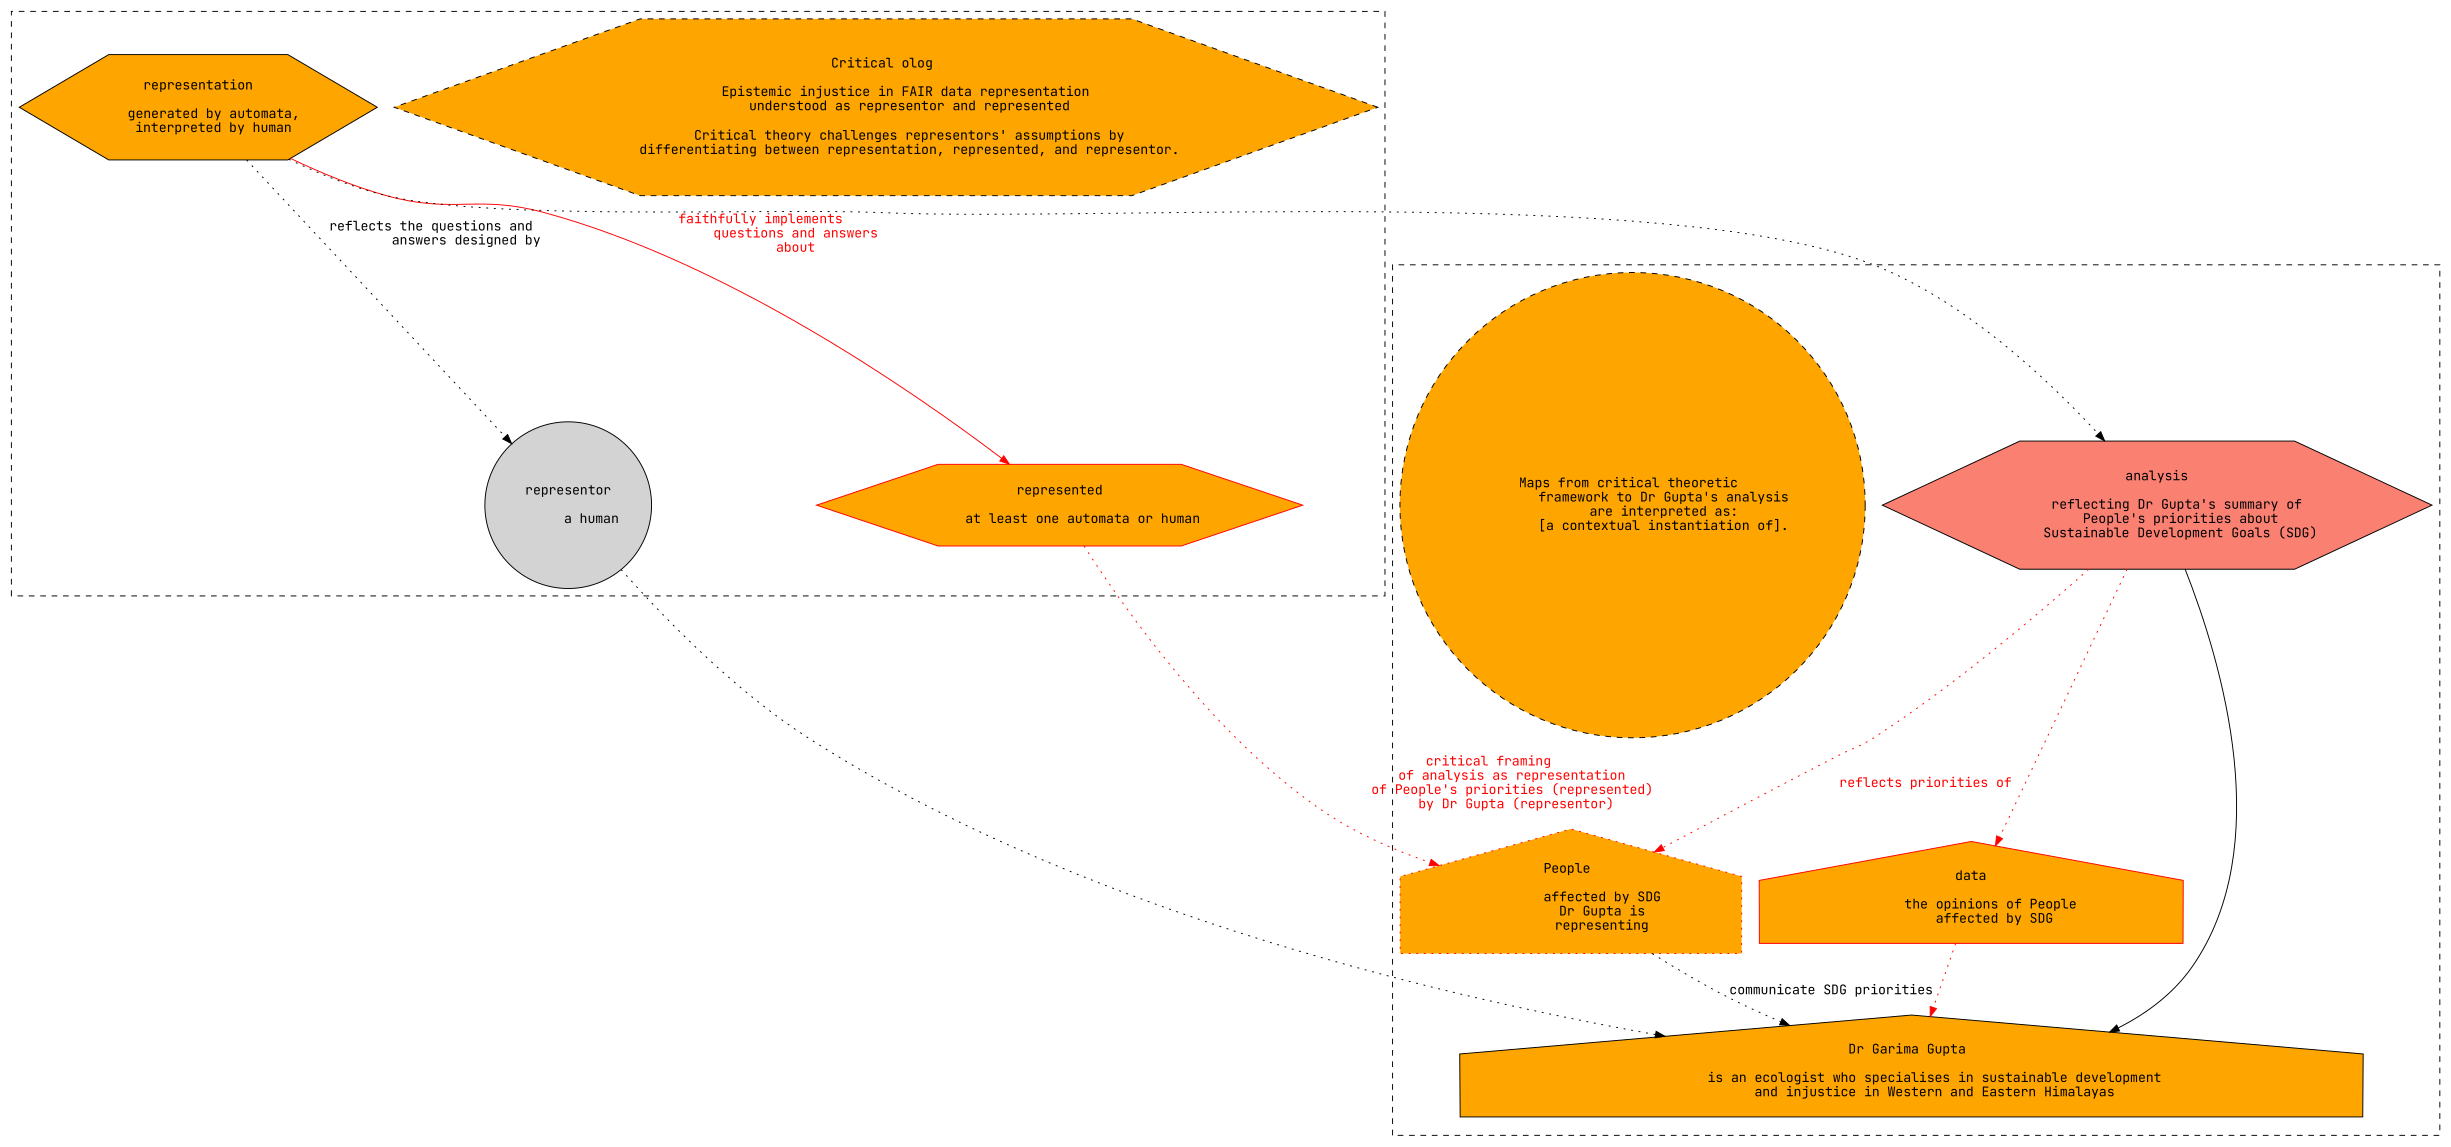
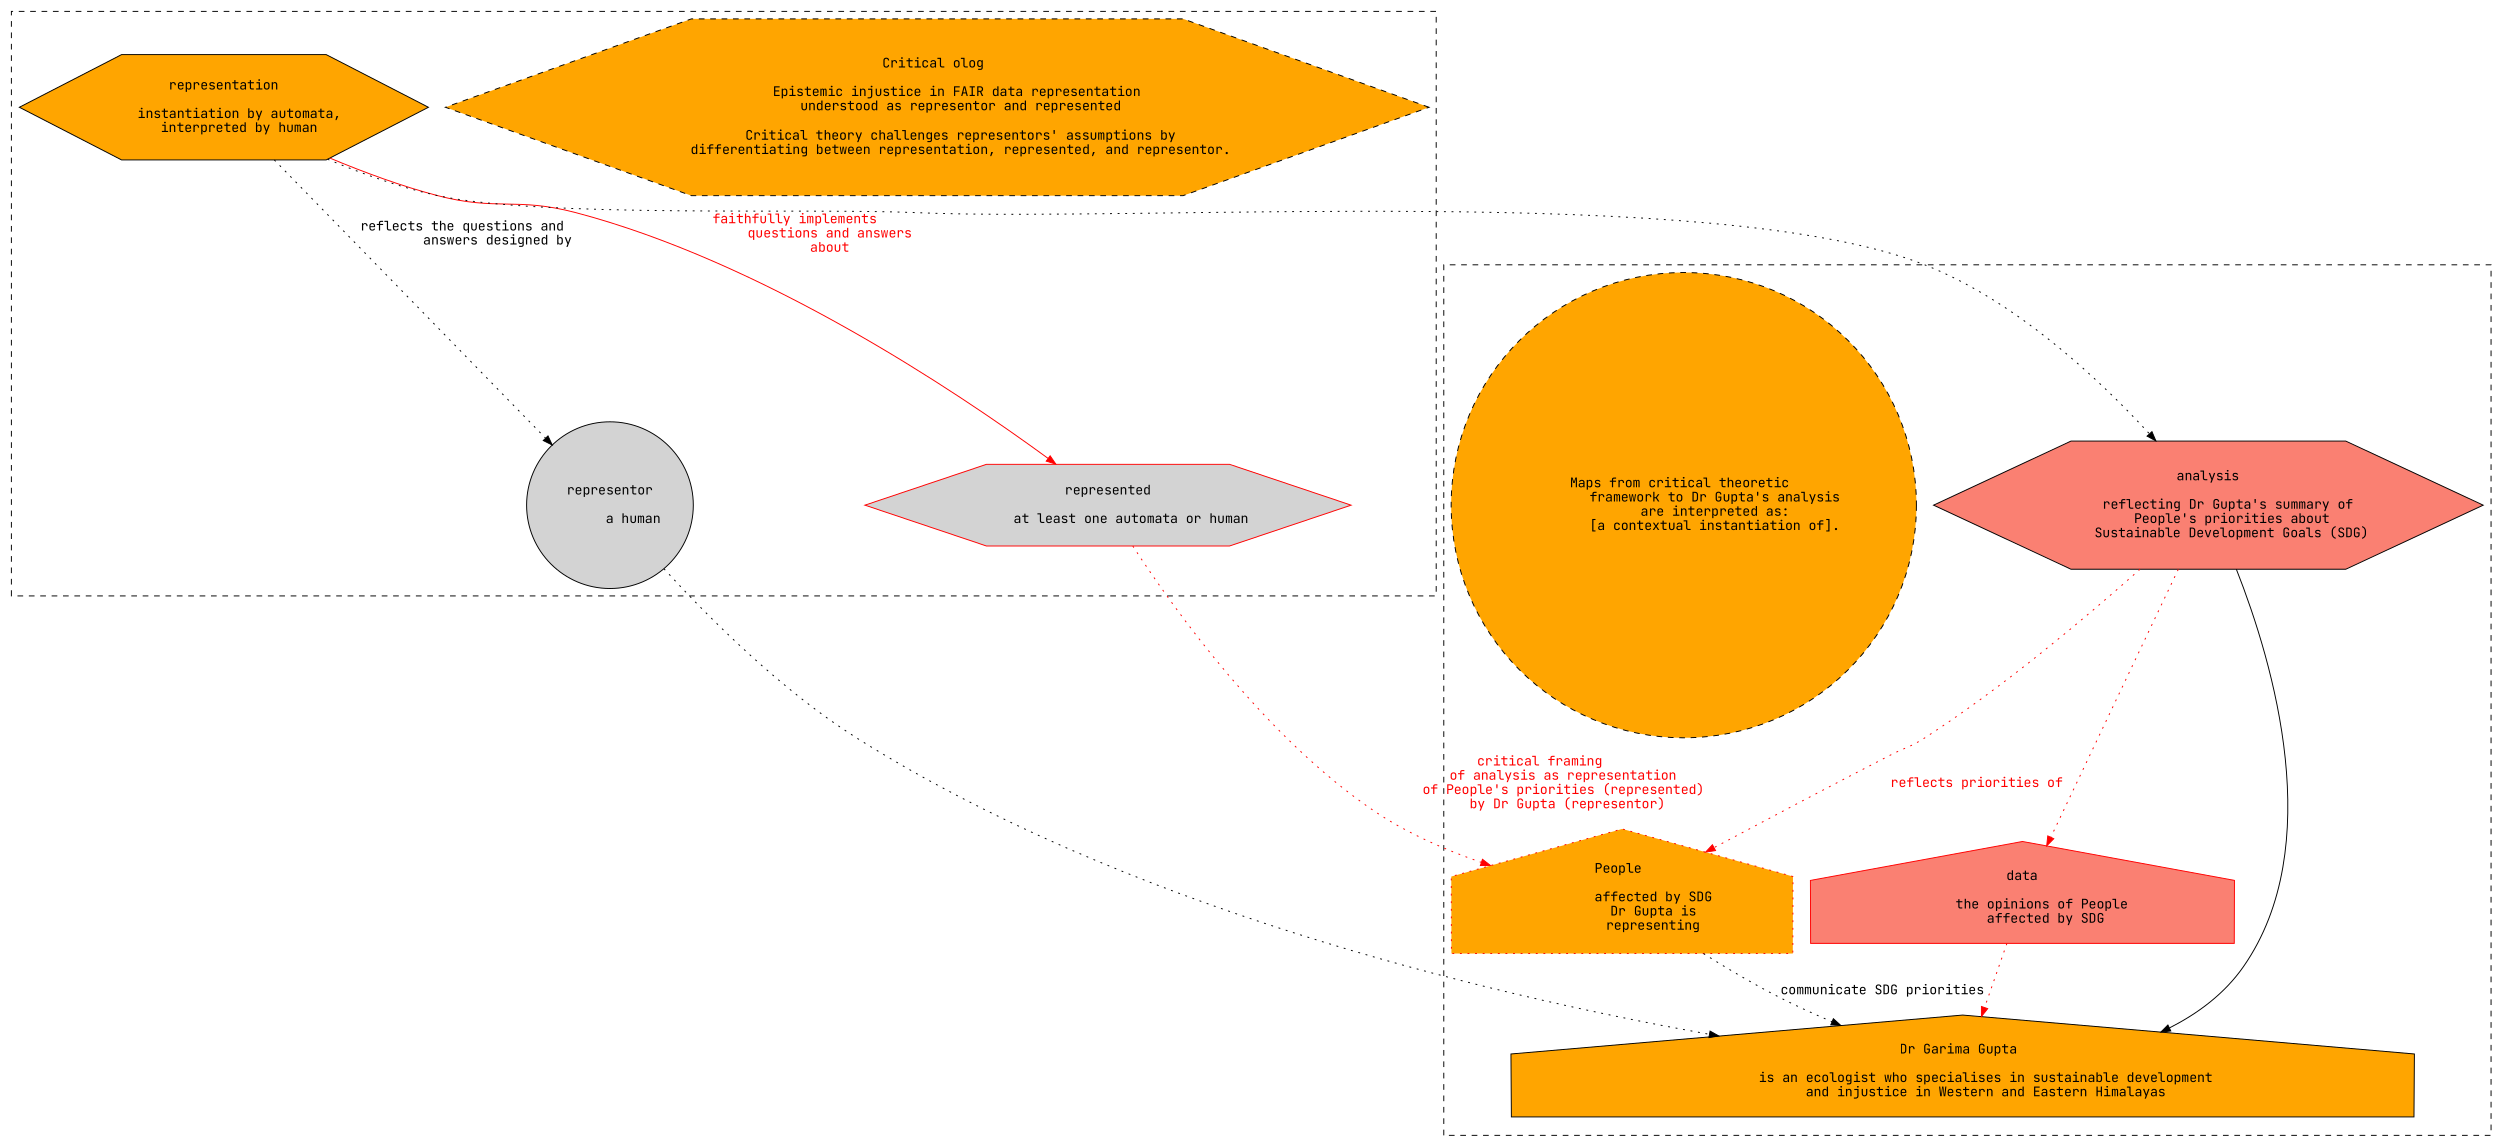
node "representation generated by automata, interpreted by human": label "representation generated by automata, interpreted by human" -> "representation instantiation by automata, interpreted by human"
node "represented at least one automata or human": fillcolor orange -> lightgrey
node "data the opinions of People affected by SDG": fillcolor orange -> salmon
